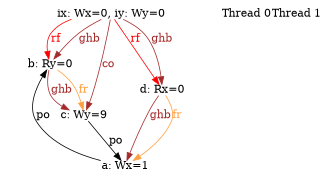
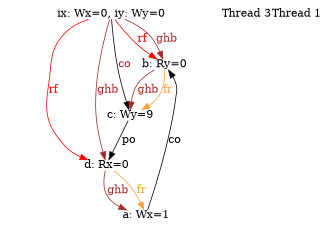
node "Thread 0": label "Thread 0" -> "Thread 3"
edge "ix: Wx=0, iy: Wy=0" -> "c: Wy=9": color brown -> black
edge "a: Wx=1" -> "b: Ry=0": label "po" -> "co"
edge "c: Wy=9" -> "a: Wx=1": now "c: Wy=9" -> "d: Rx=0"
